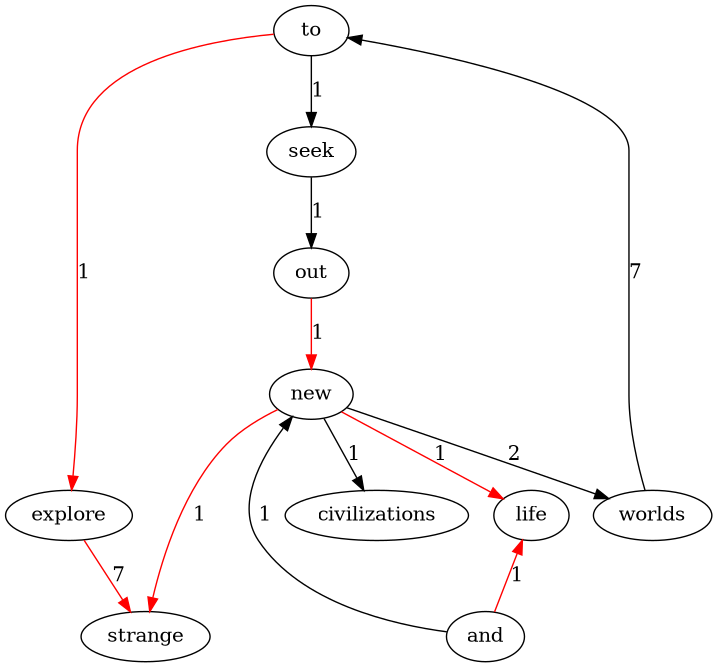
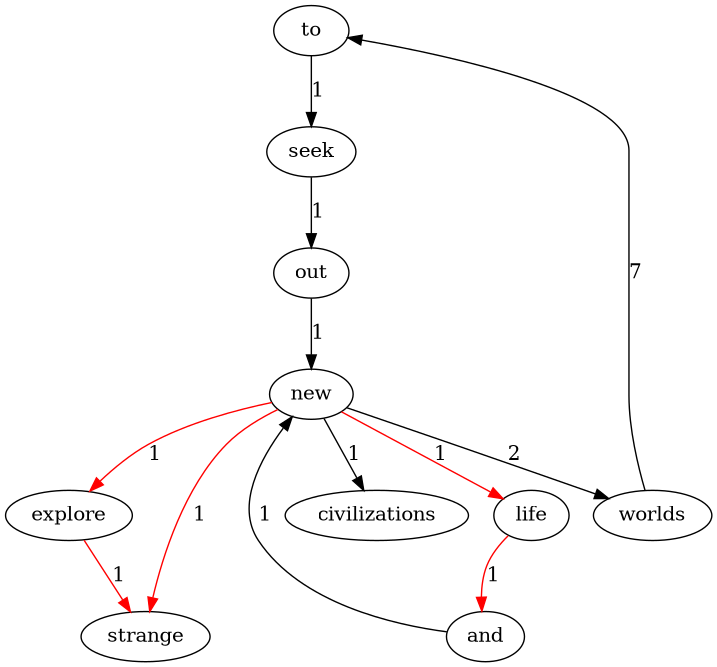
edge "to" -> "explore": now "new" -> "explore"
edge "out" -> "new": color red -> black
edge "explore" -> "strange": label "7" -> "1"
edge "and" -> "life": reversed
